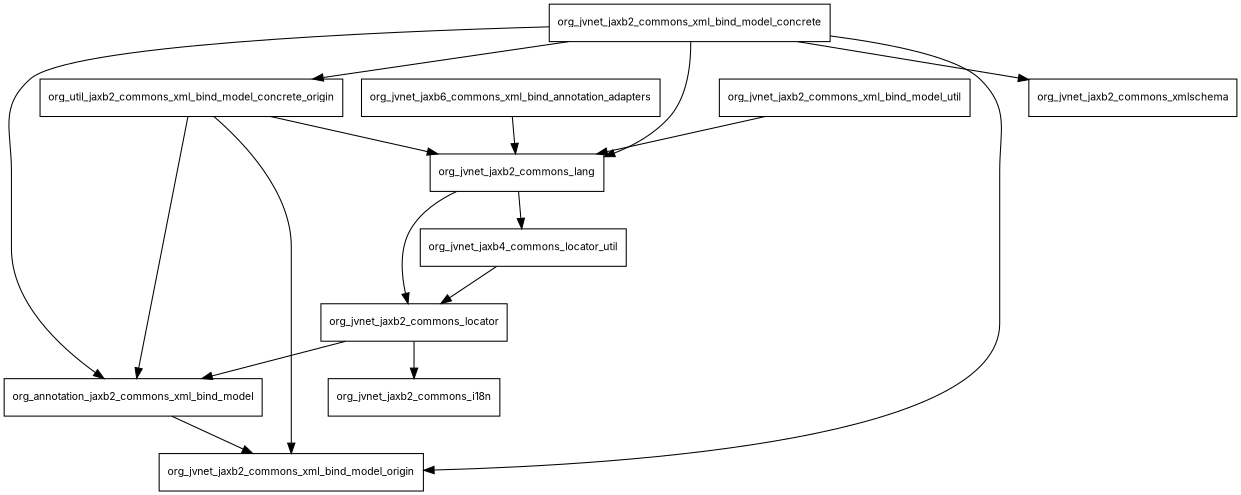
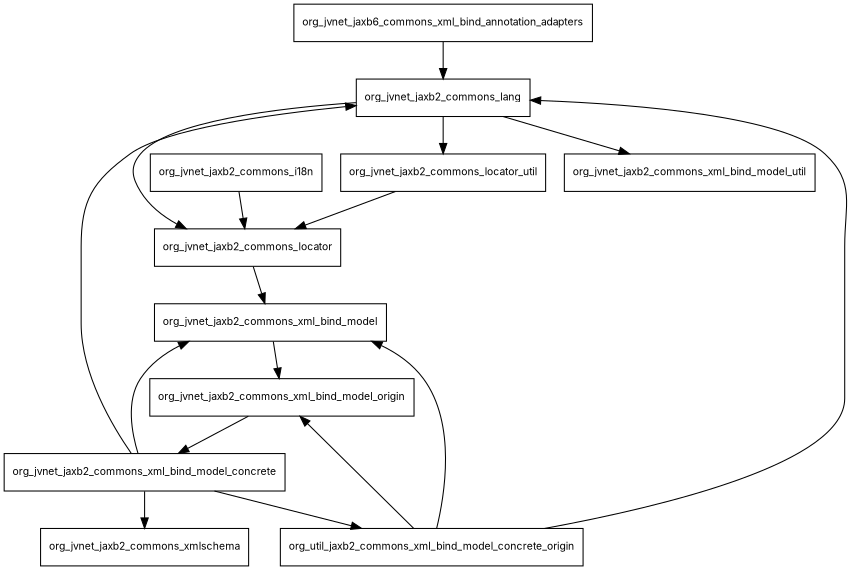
edge "org_jvnet_jaxb2_commons_xml_bind_model_util" -> "org_jvnet_jaxb2_commons_lang": reversed
node "org_jvnet_jaxb4_commons_locator_util": label "org_jvnet_jaxb4_commons_locator_util" -> "org_jvnet_jaxb2_commons_locator_util"
edge "org_jvnet_jaxb2_commons_locator" -> "org_jvnet_jaxb2_commons_i18n": reversed
edge "org_jvnet_jaxb2_commons_xml_bind_model_concrete" -> "org_jvnet_jaxb2_commons_xml_bind_model_origin": reversed
node "org_annotation_jaxb2_commons_xml_bind_model": label "org_annotation_jaxb2_commons_xml_bind_model" -> "org_jvnet_jaxb2_commons_xml_bind_model"
